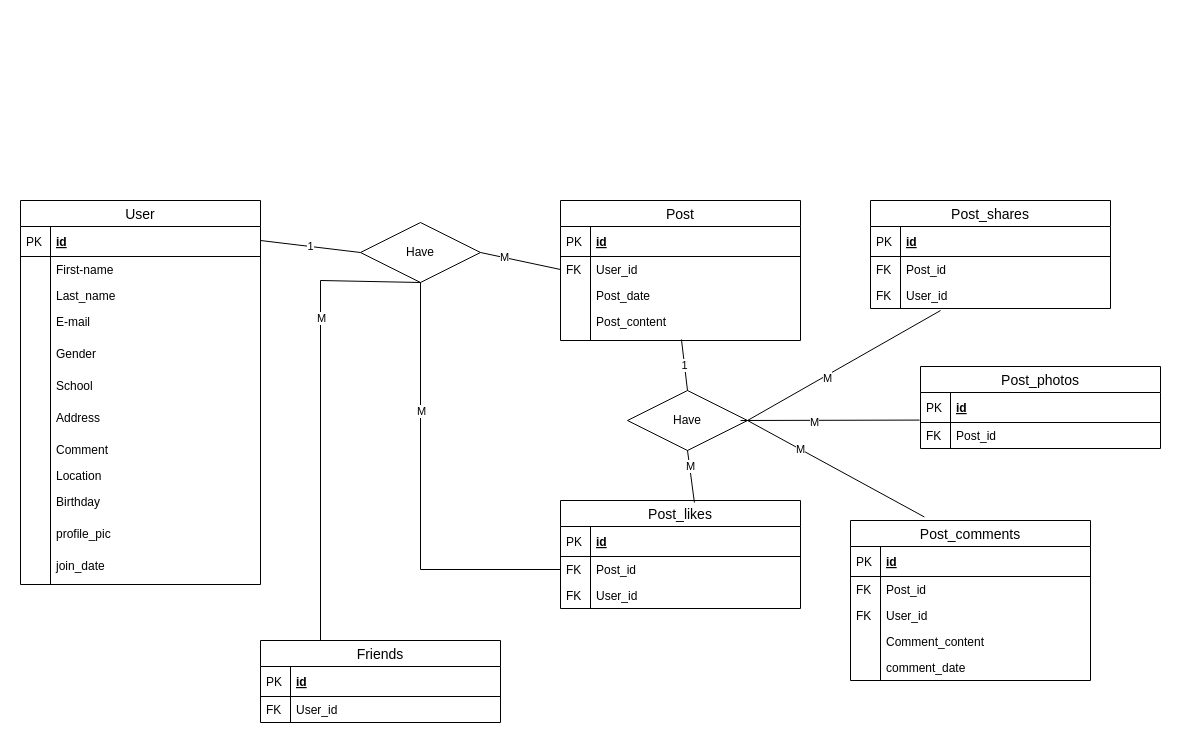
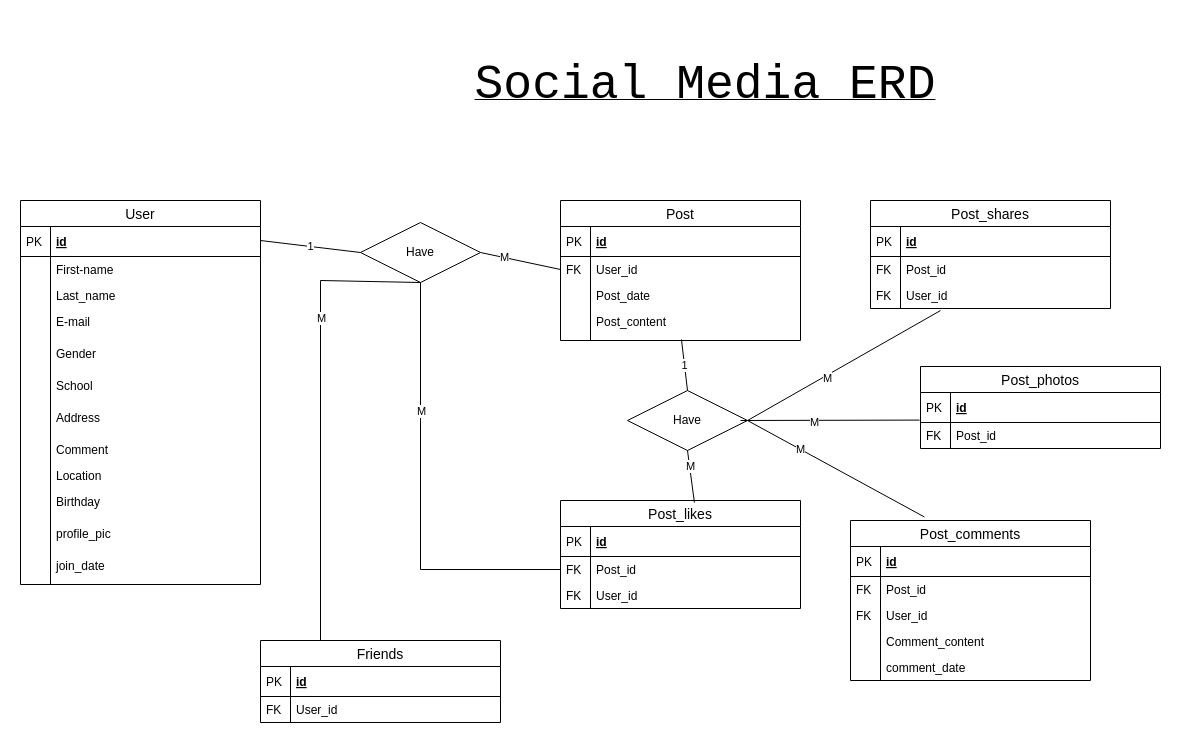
node "Social Media ERD": added
